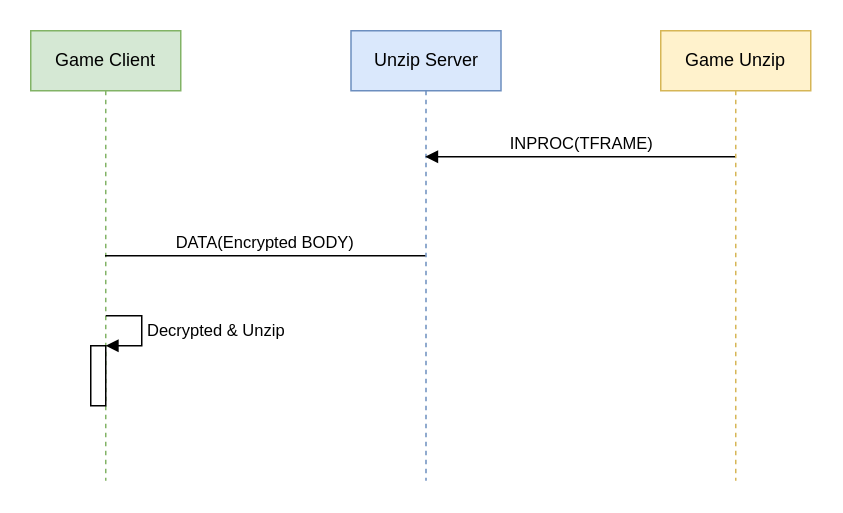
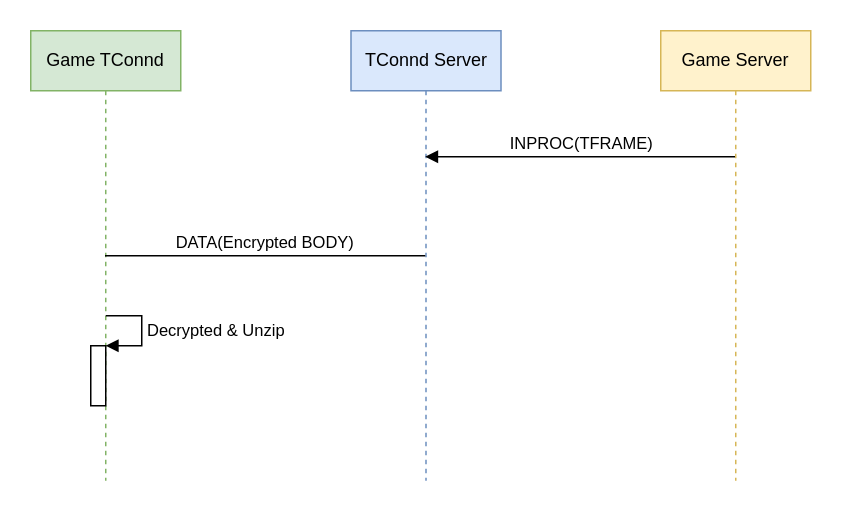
node "Game Client": label "Game Client" -> "Game TConnd"
node "Unzip Server": label "Unzip Server" -> "TConnd Server"
node "Game Unzip": label "Game Unzip" -> "Game Server"
